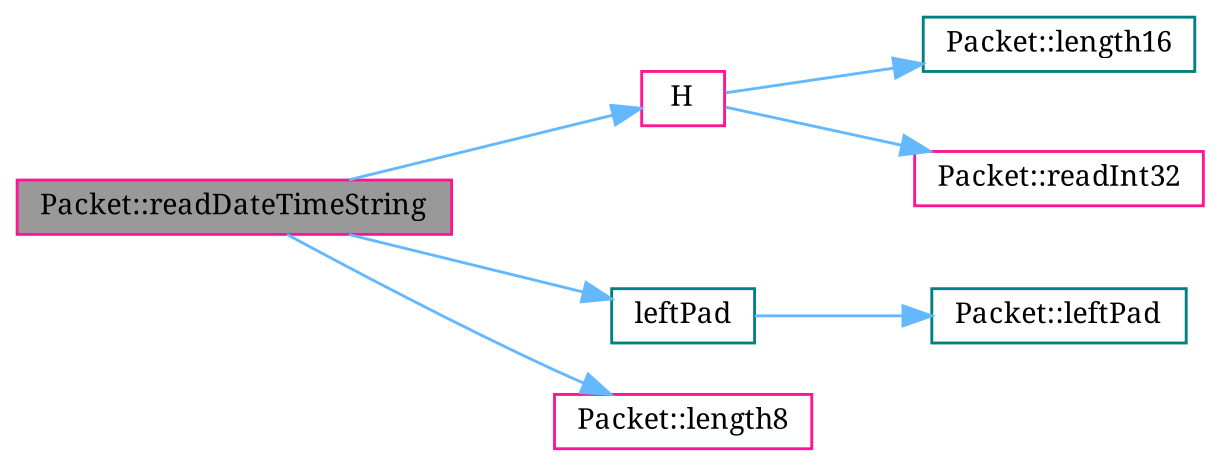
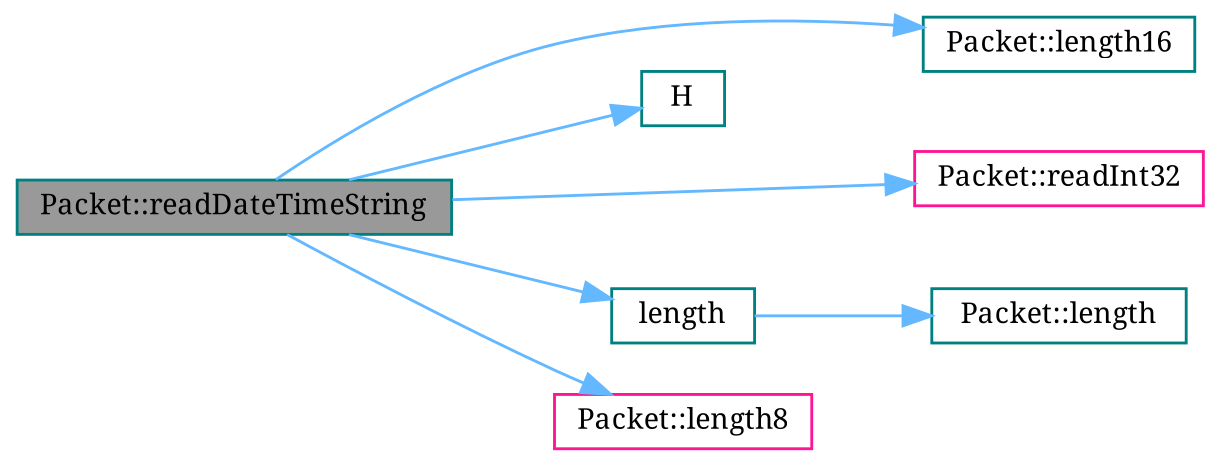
edge "H" -> "Packet::length16": now "Packet::readDateTimeString" -> "Packet::length16"
node "H": color deeppink -> teal
edge "H" -> "Packet::readInt32": now "Packet::readDateTimeString" -> "Packet::readInt32"
node "Packet::readDateTimeString": color deeppink -> teal
node "leftPad": label "leftPad" -> "length"
node "Packet::leftPad": label "Packet::leftPad" -> "Packet::length"
